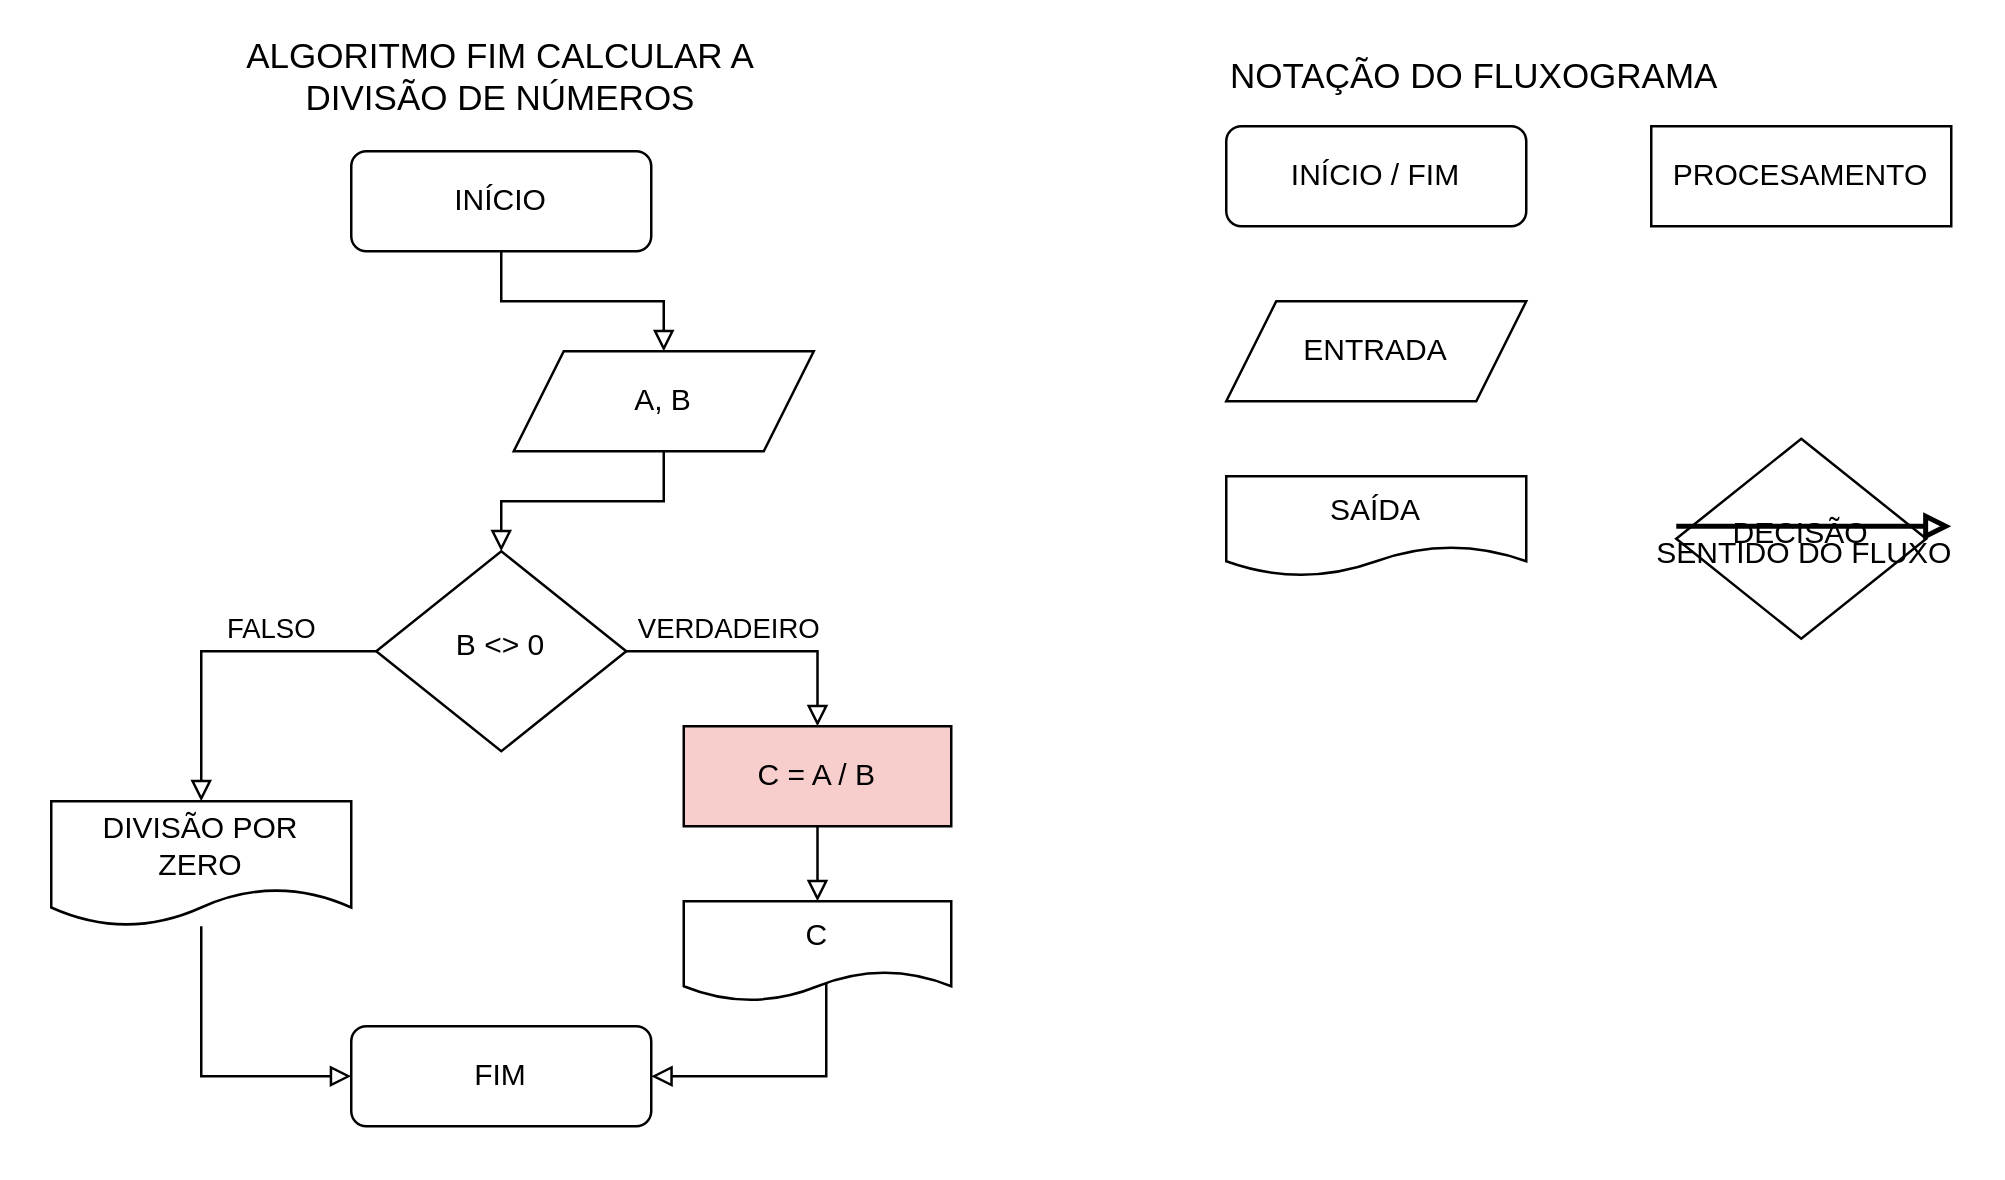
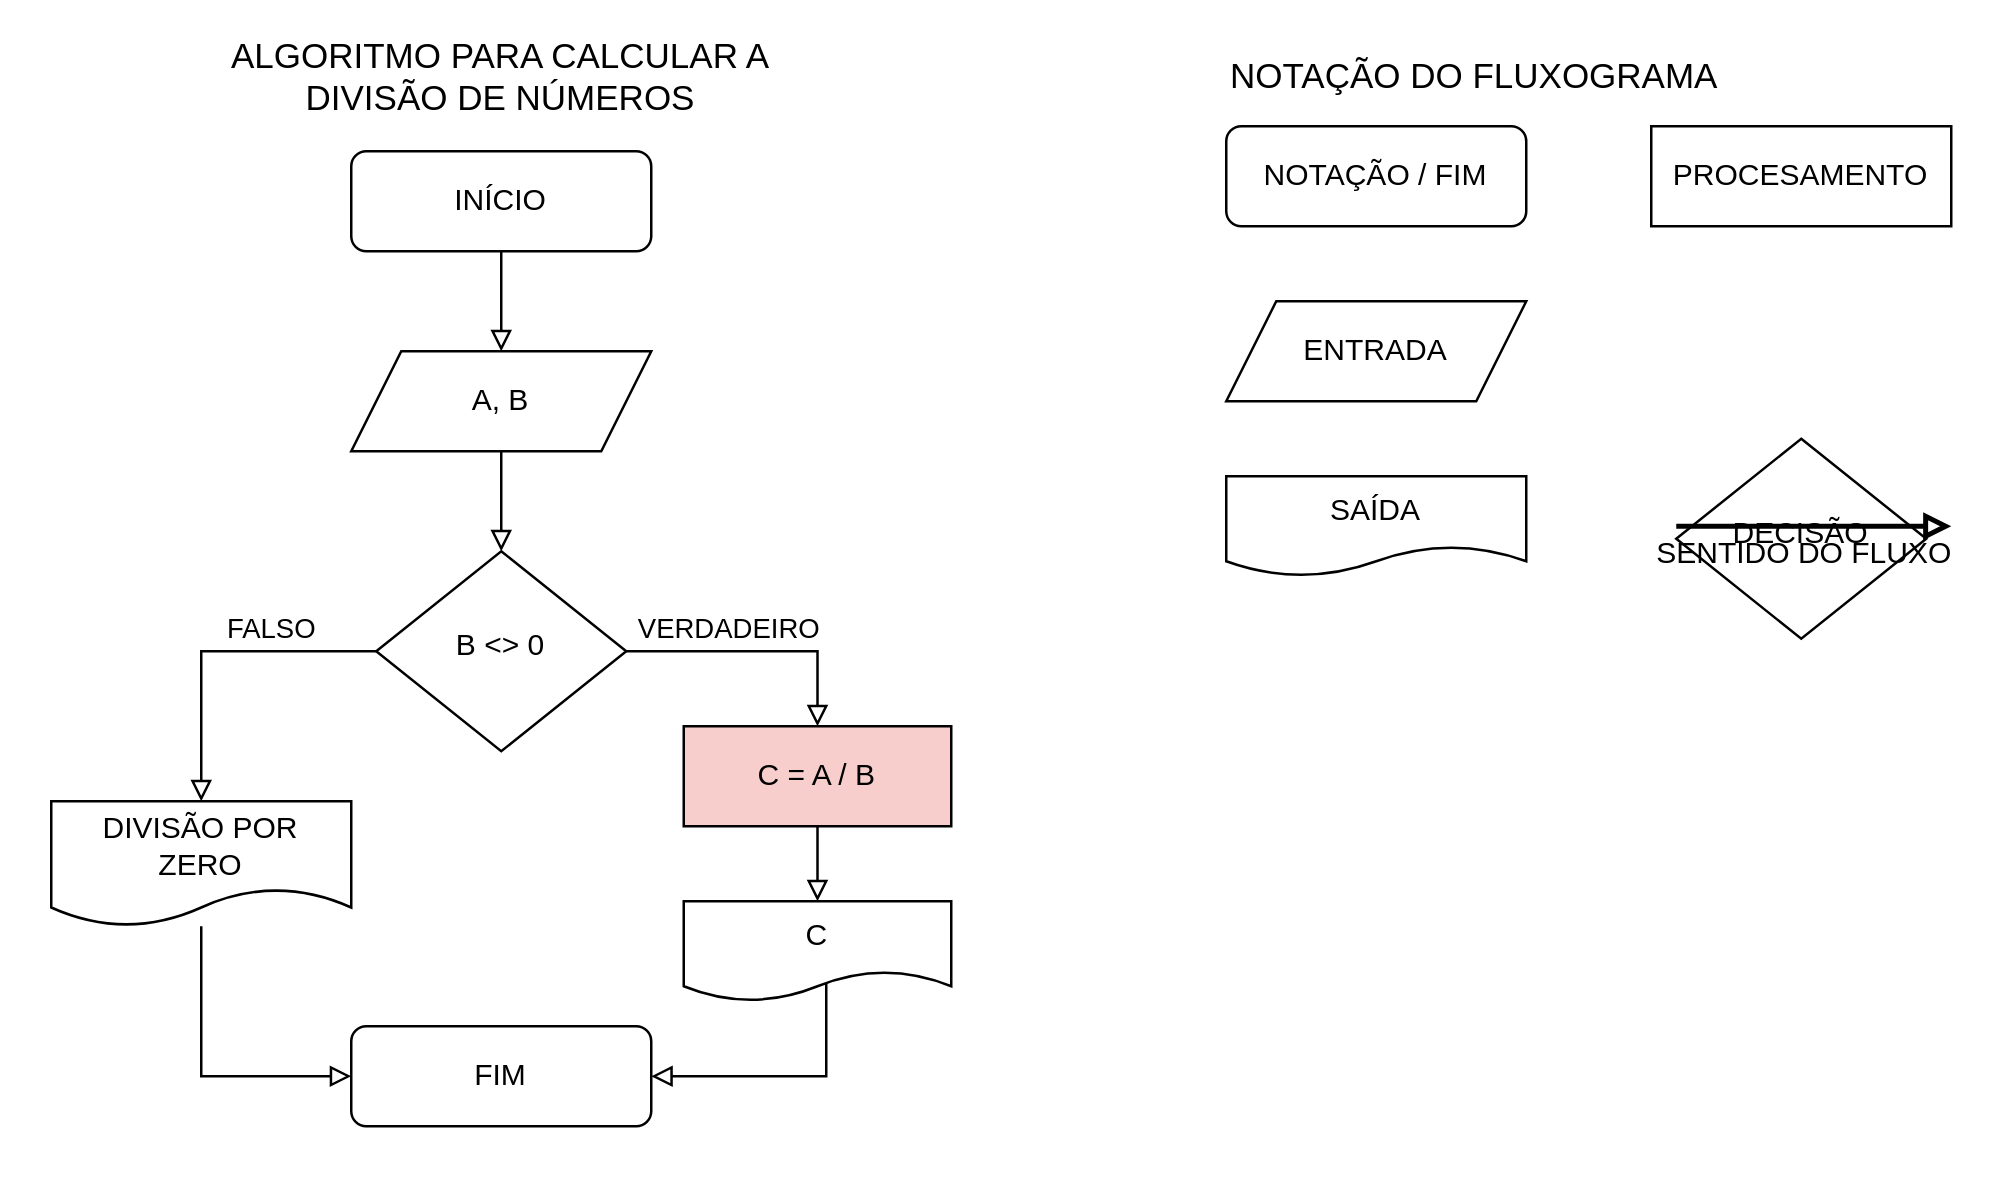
node "ALGORITMO FIM CALCULAR A DIVISÃO DE NÚMEROS": label "ALGORITMO FIM CALCULAR A DIVISÃO DE NÚMEROS" -> "ALGORITMO PARA CALCULAR A DIVISÃO DE NÚMEROS"
node "INÍCIO / FIM": label "INÍCIO / FIM" -> "NOTAÇÃO / FIM"
node "A, B": moved (664, 401) -> (501, 401)
